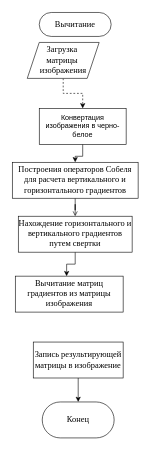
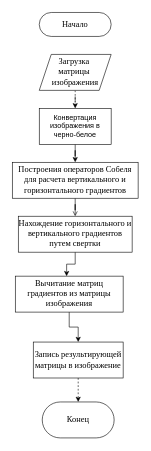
node "Вычитание": label "Вычитание" -> "Начало"
node "Загрузка матрицы изображения": moved (63, 60) -> (75, 72)
node "Конвертация изображения в черно-белое": size 87x36 -> 72x36
edge "Вычитание матриц градиентов из матрицы изображения" -> "Запись результирующей матрицы в изображение": added
edge "Запись результирующей матрицы в изображение" -> "Конец": style solid -> dashed
